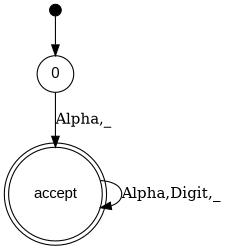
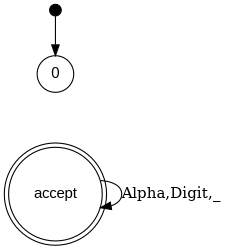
edge "0" -> "accept": removed, label "Alpha,_"
